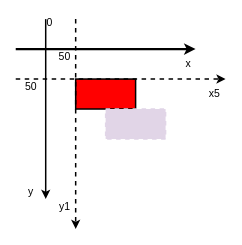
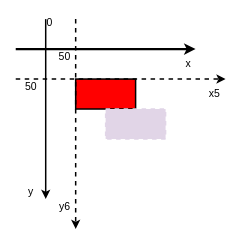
node "y1": label "y1" -> "y6"
